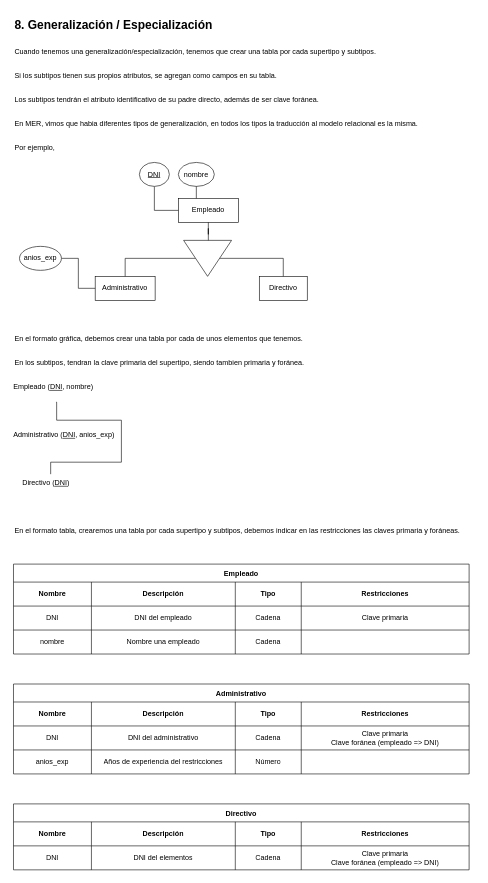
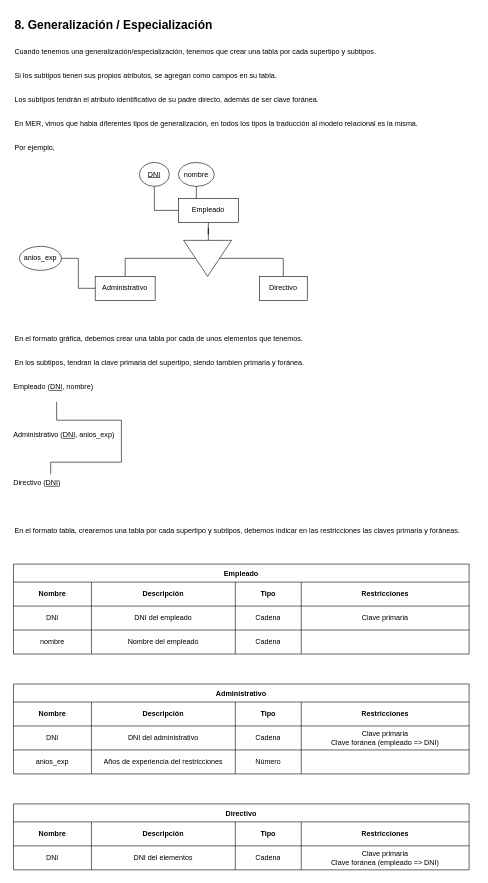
node "Directivo (DNI)": moved (51, 483) -> (42, 483)
node "Nombre una empleado": label "Nombre una empleado" -> "Nombre del empleado"
